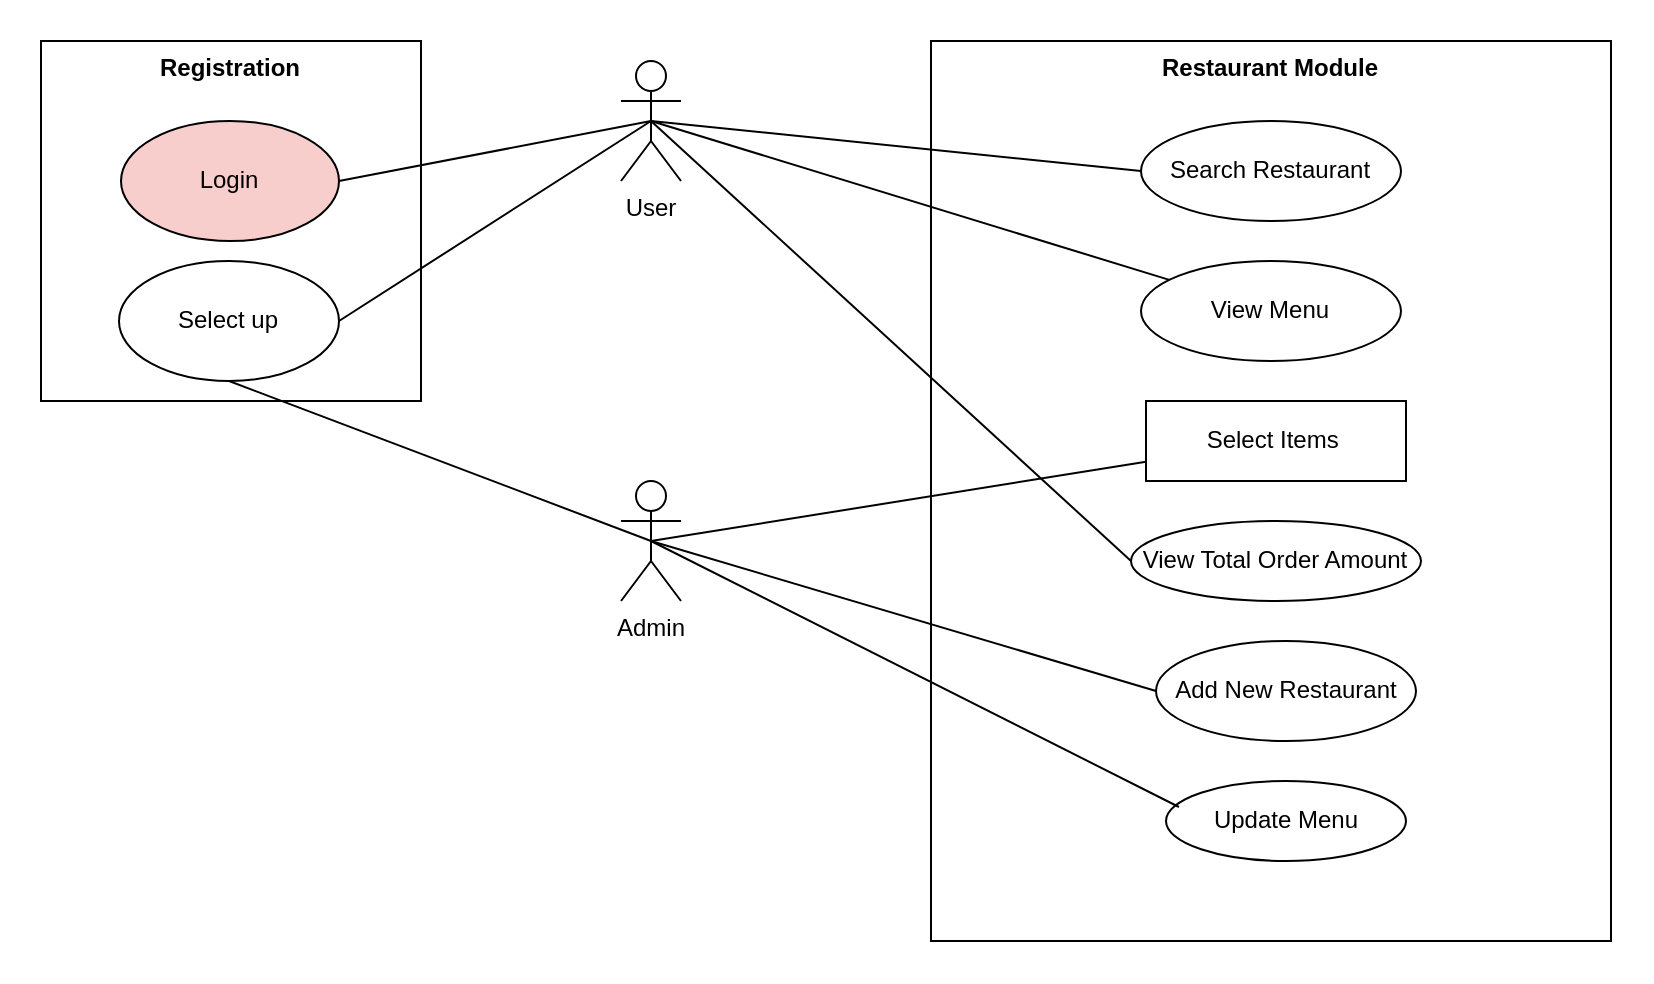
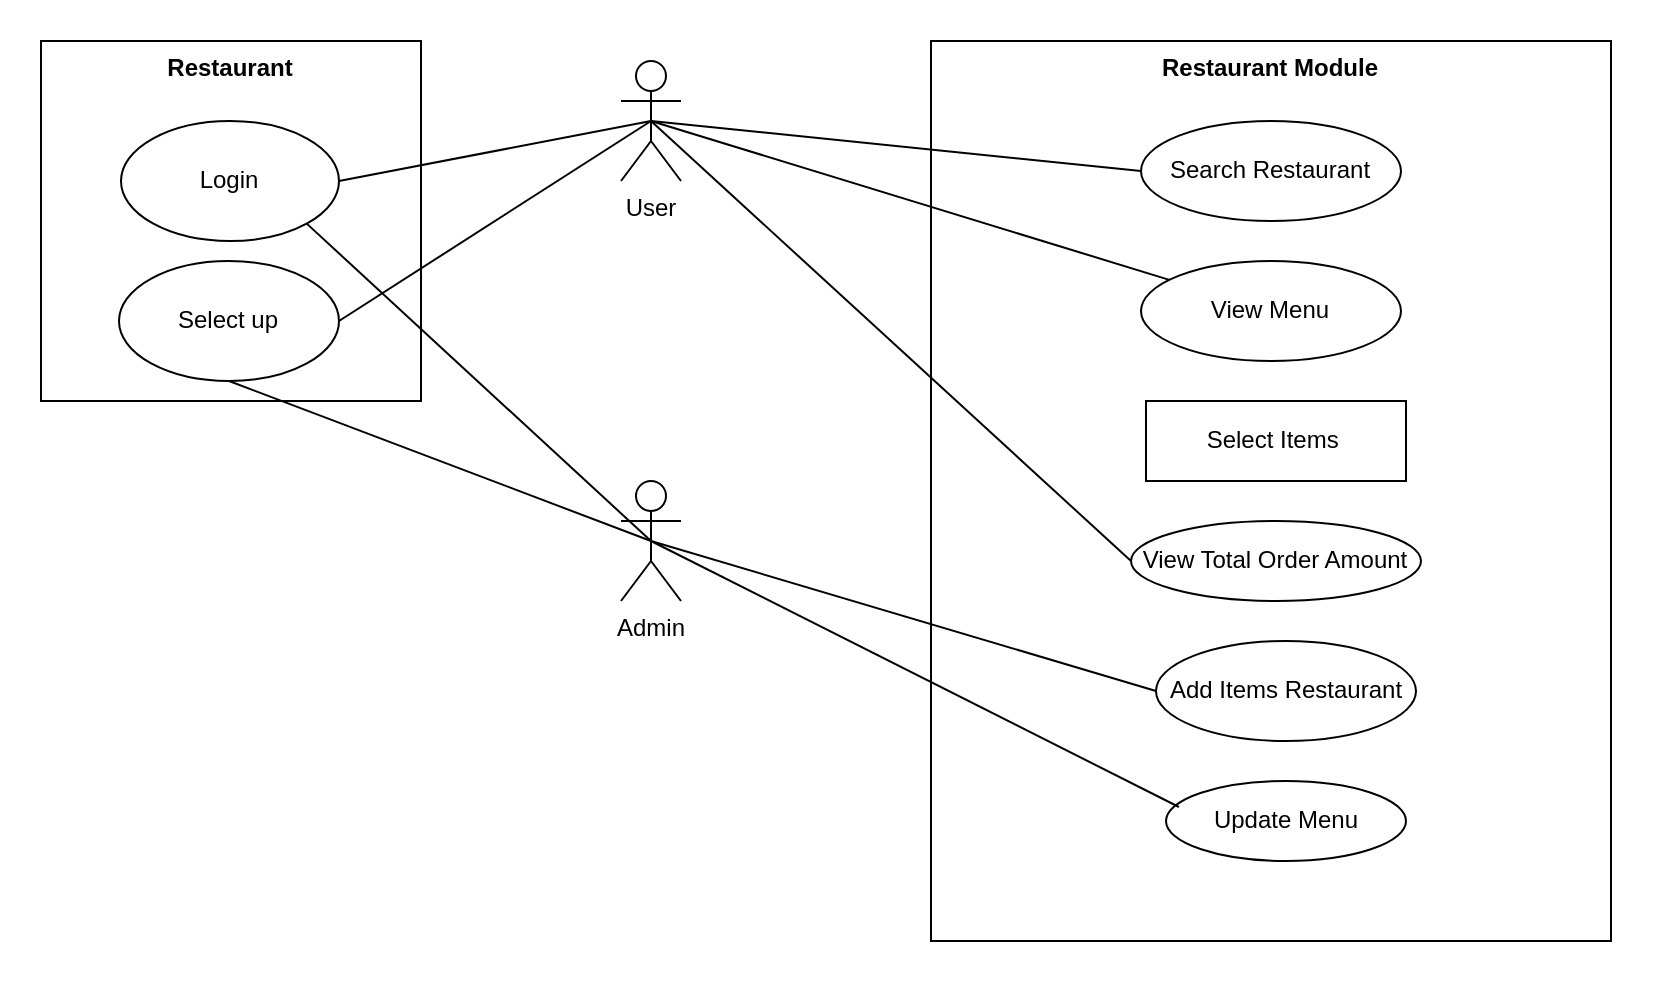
node "Registration": label "Registration" -> "Restaurant"
node "Login": fillcolor #f8cecc -> #ffffff
edge "Select Items" -- "Admin": now "Login" -- "Admin"
node "Add New Restaurant": label "Add New Restaurant" -> "Add Items Restaurant"
